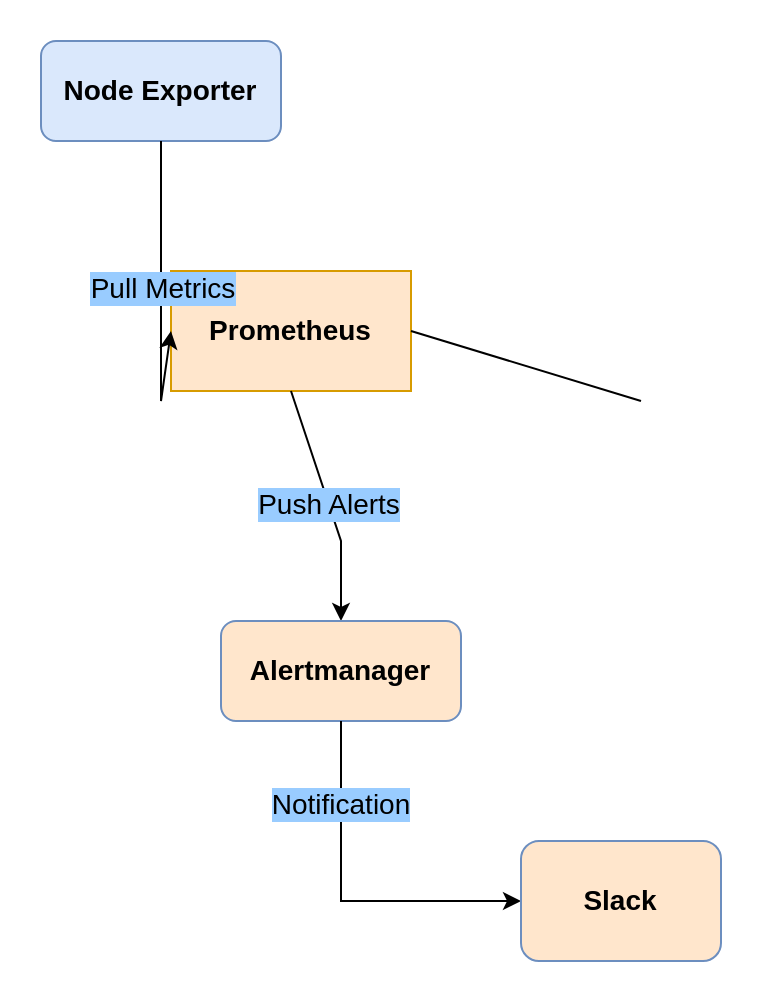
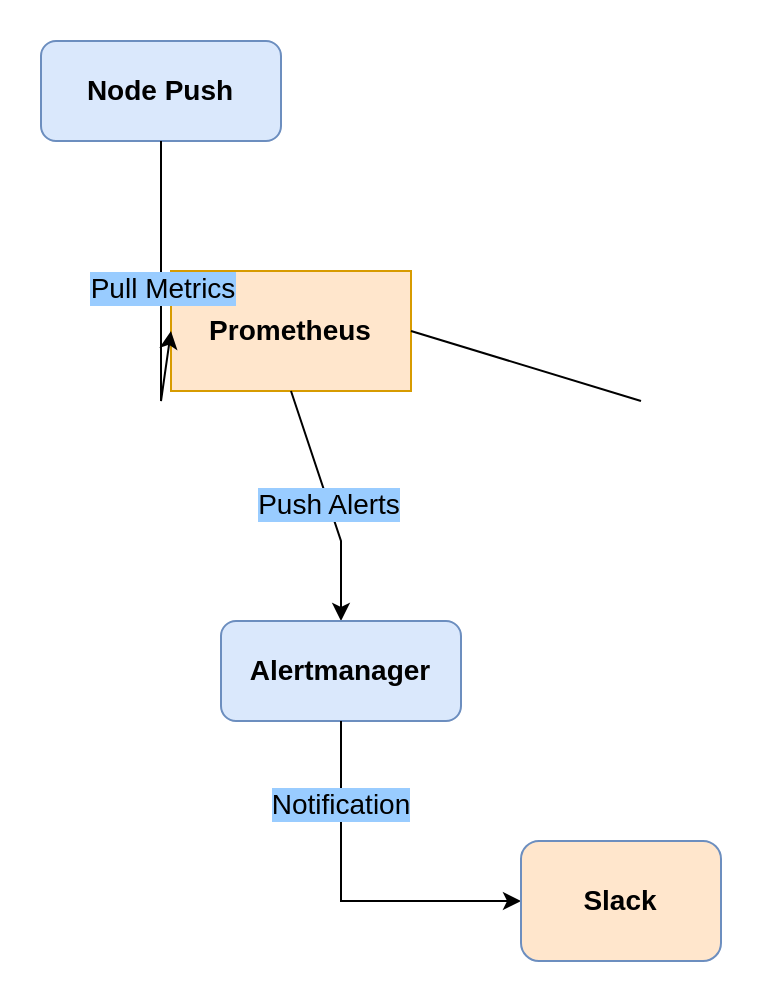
node "Node Exporter": label "Node Exporter" -> "Node Push"
node "Alertmanager": fillcolor #ffe6cc -> #dae8fc
